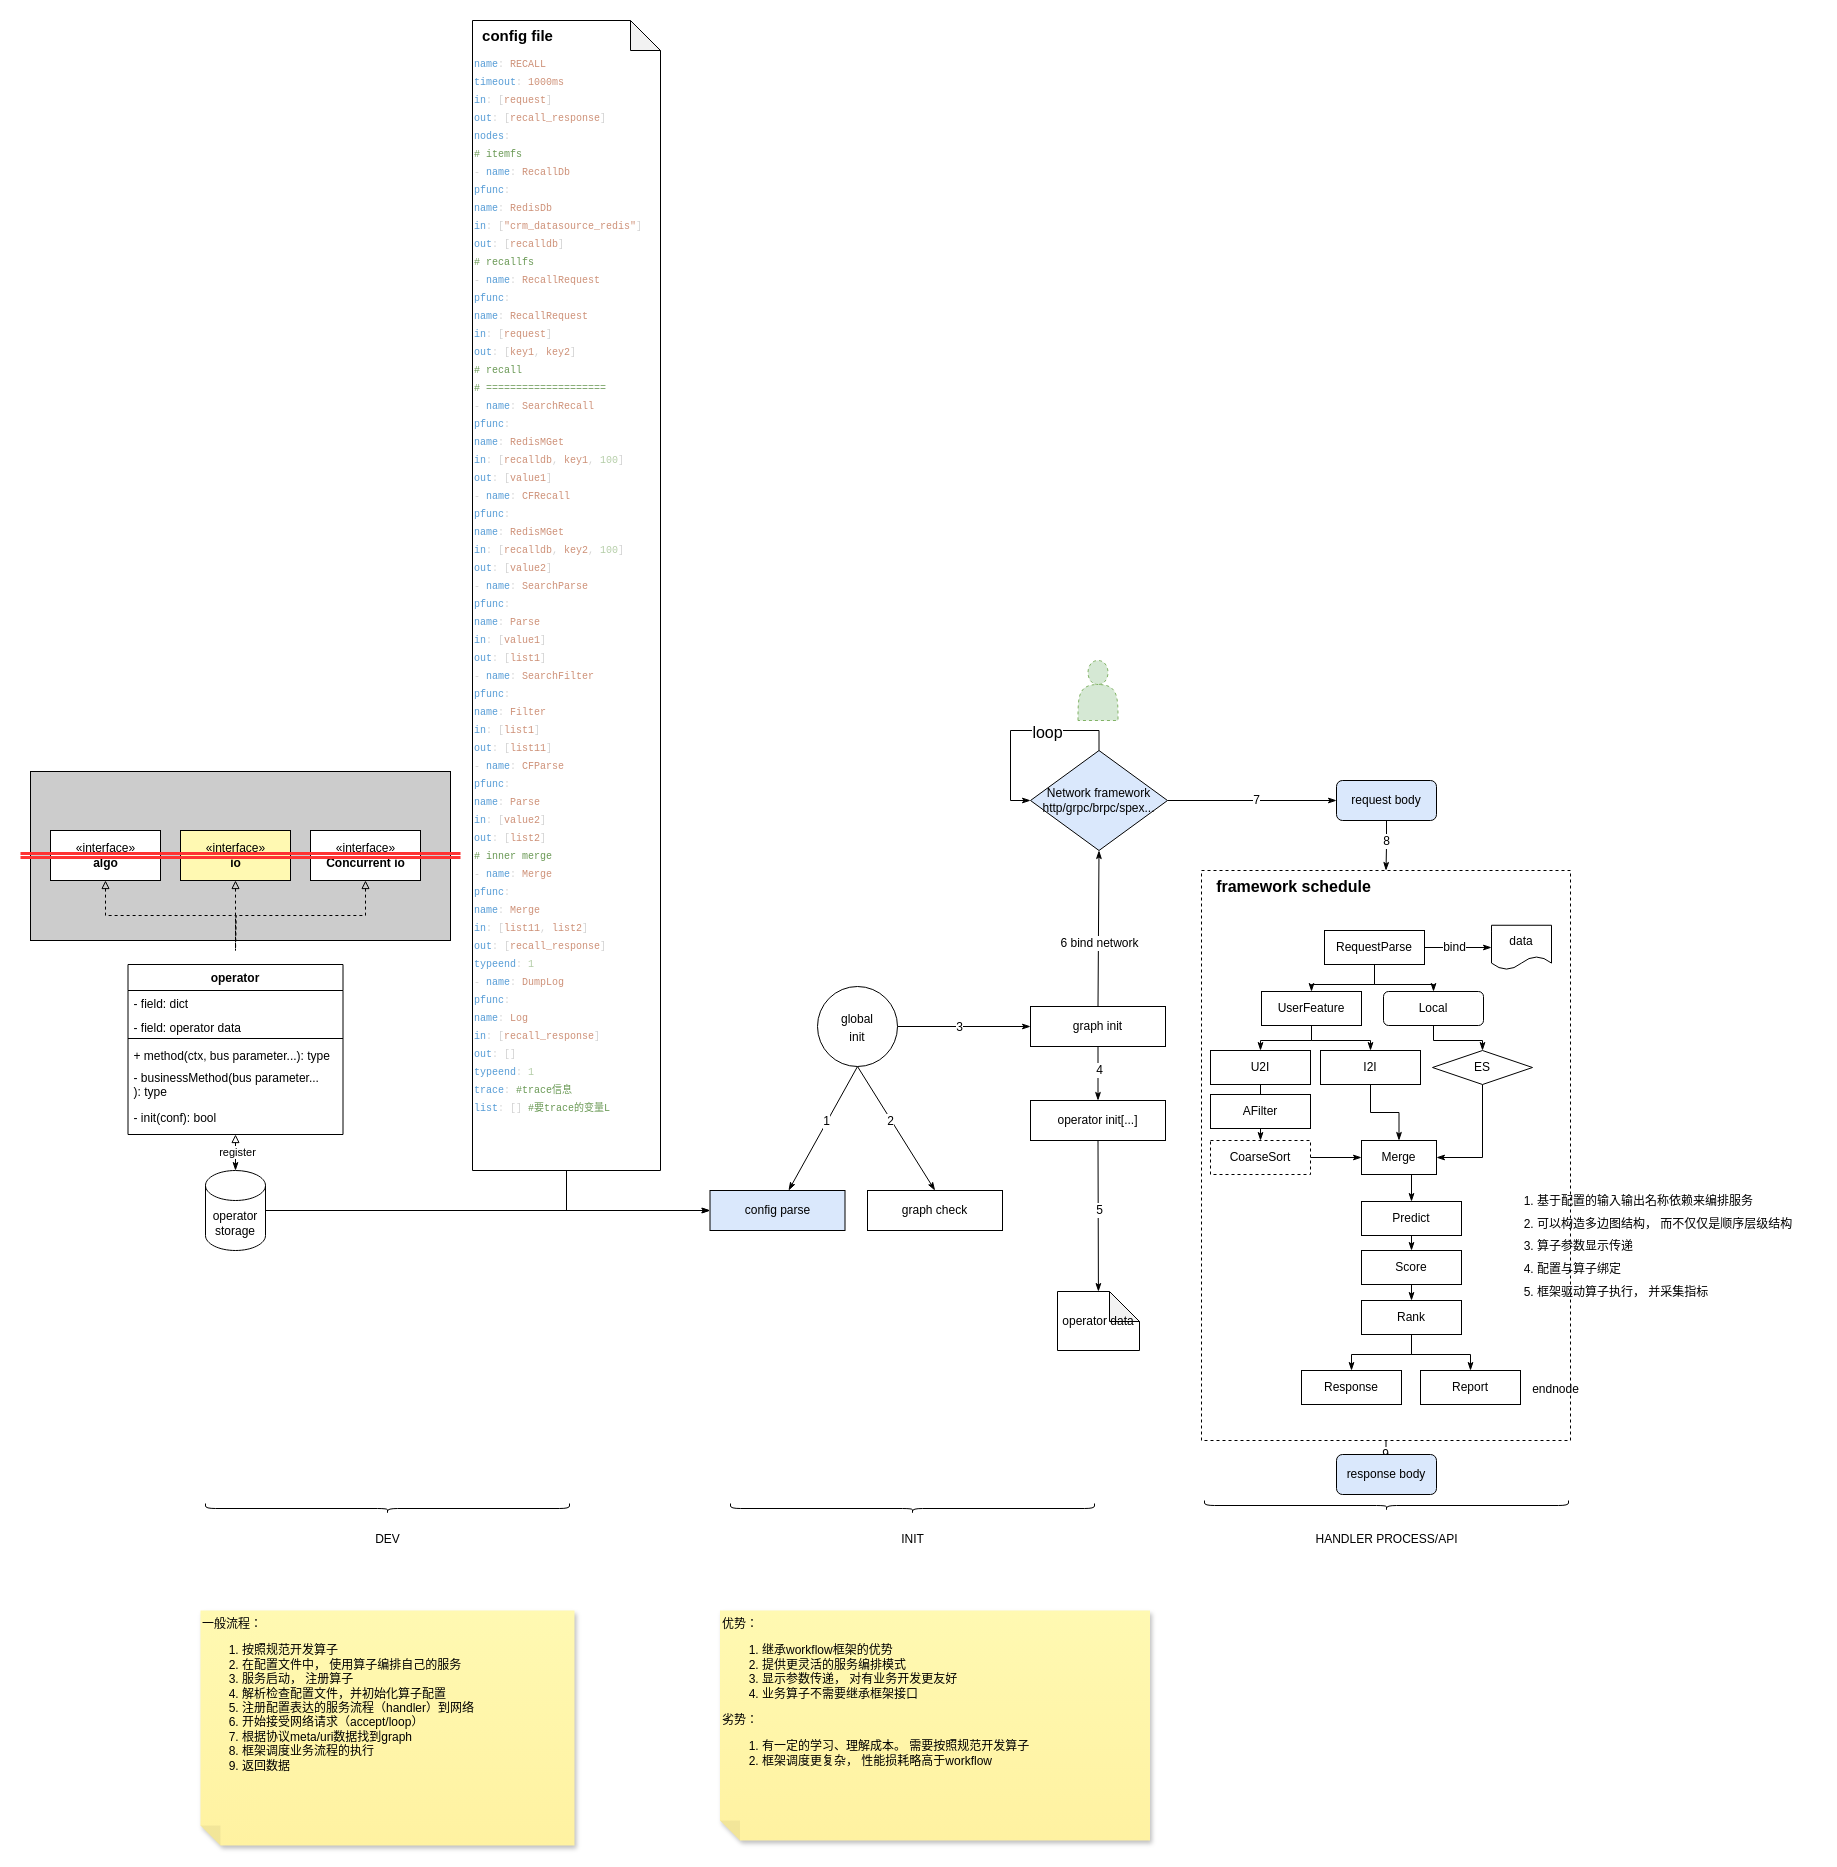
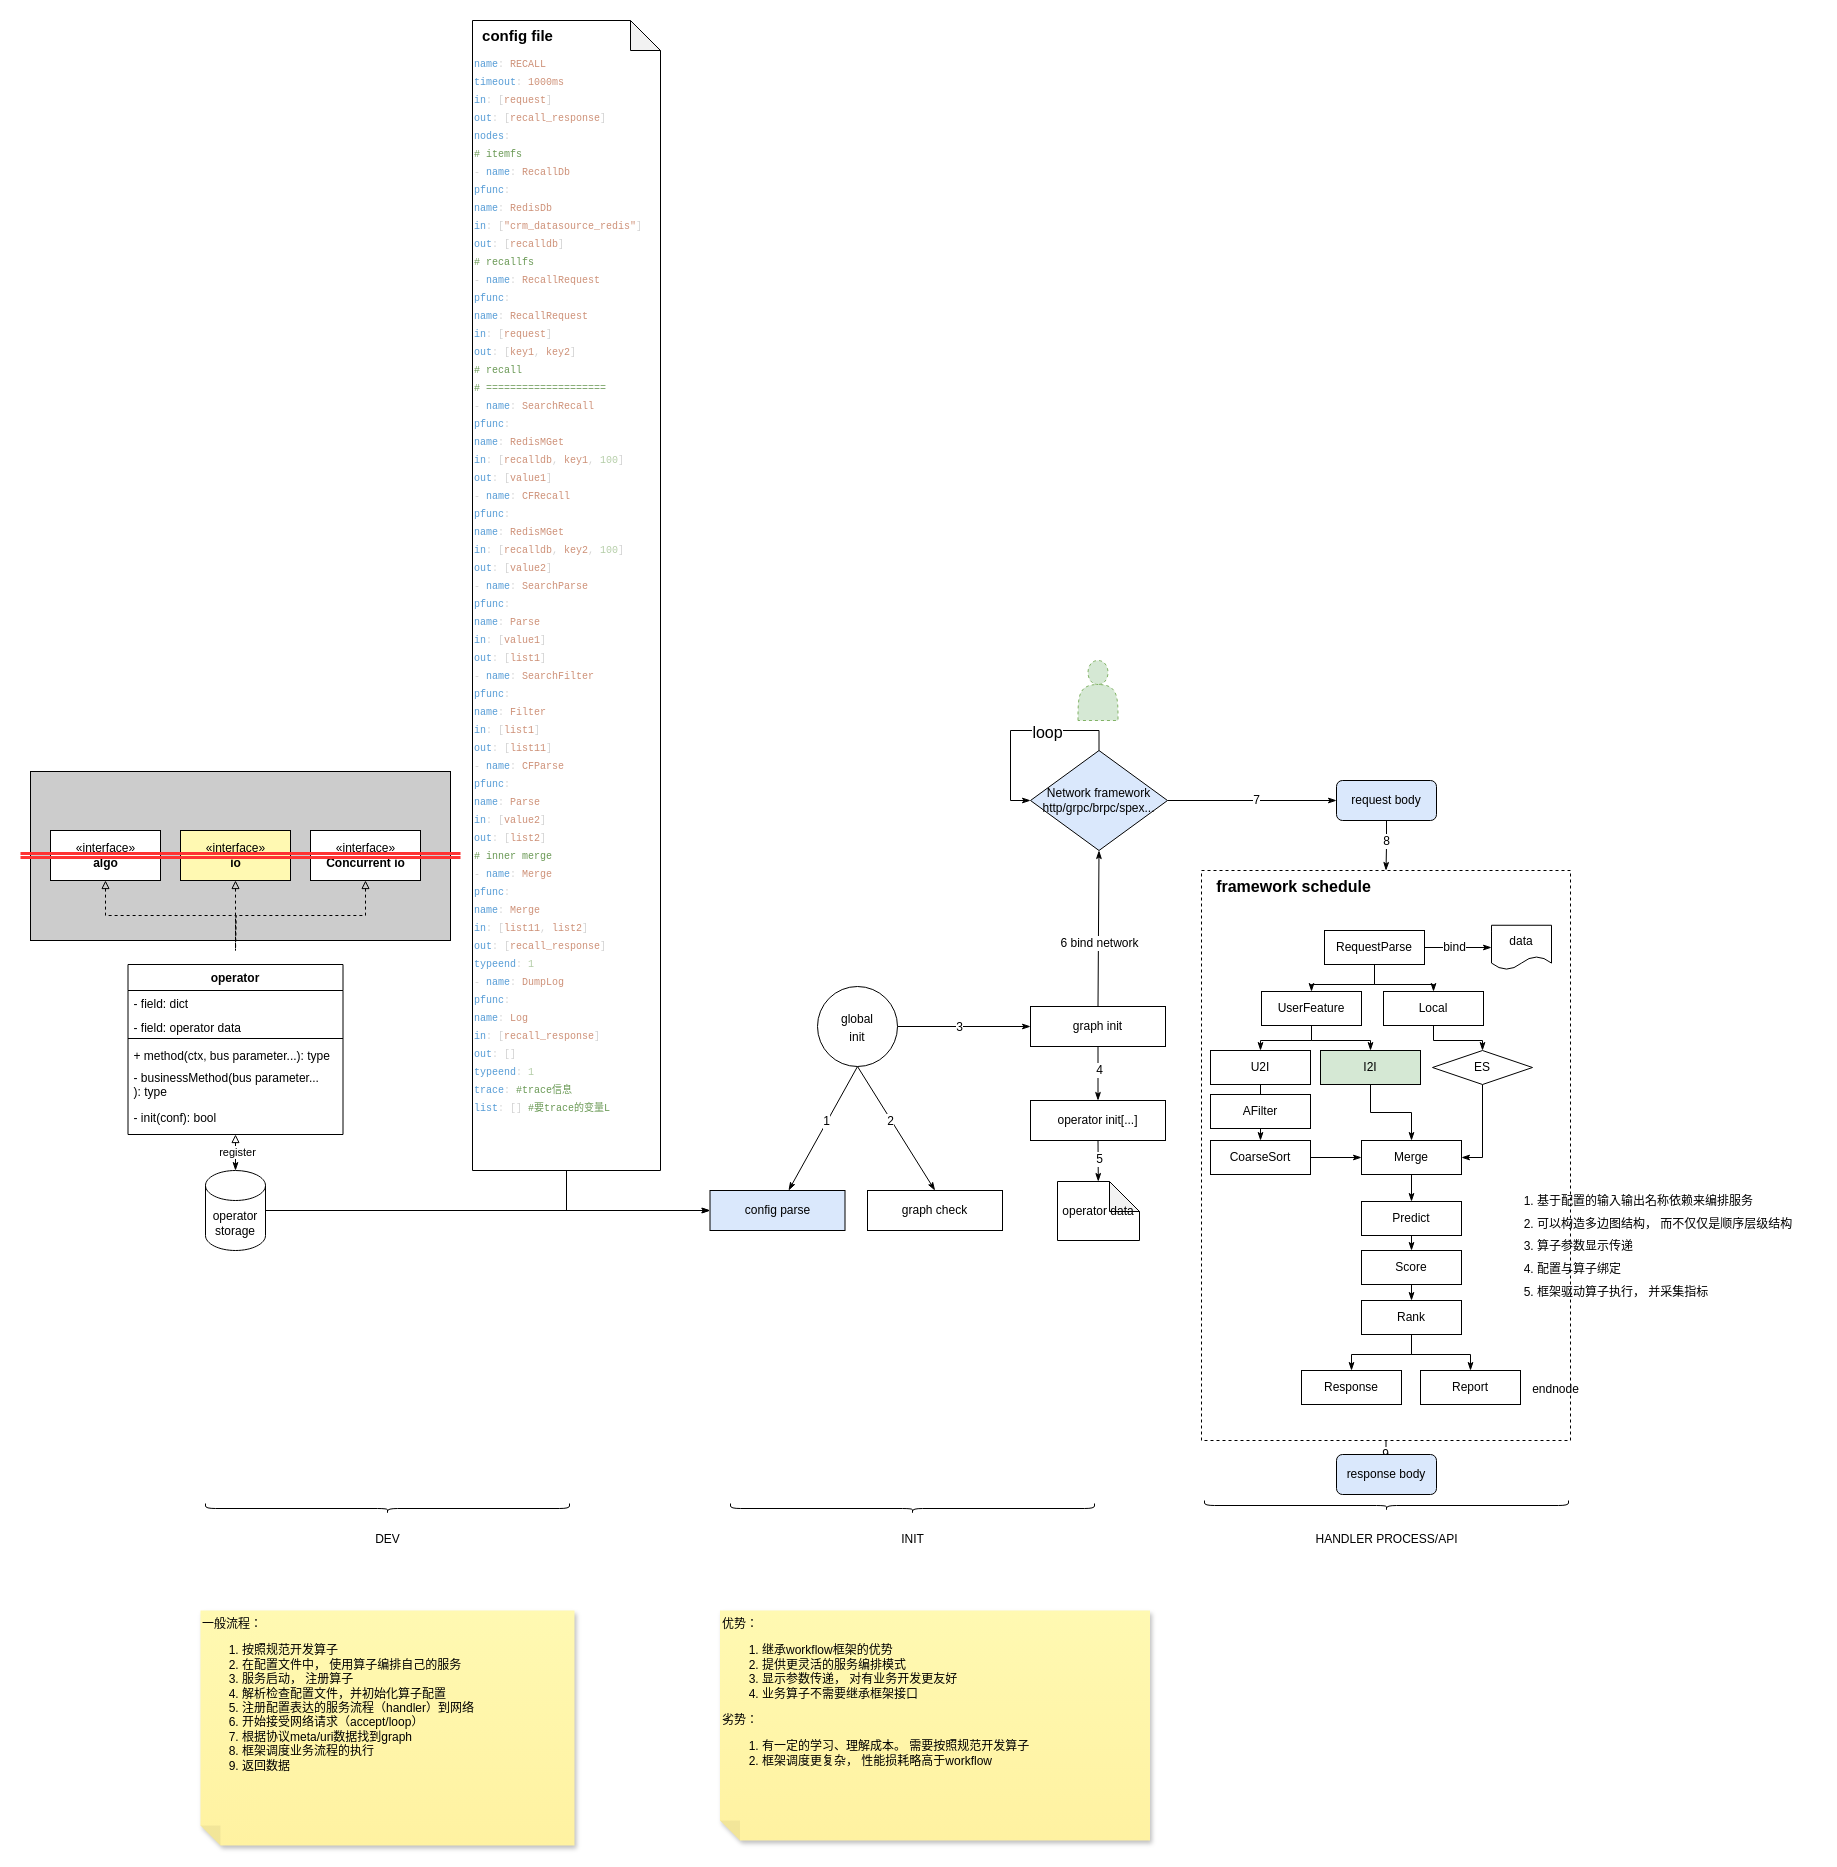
node "Local": shape rounded rectangle -> rectangle
node "I2I": fillcolor #ffffff -> #d5e8d4
node "CoarseSort": style dashed -> solid
node "Merge": size 75x34 -> 100x34
node "operator data": moved (1099, 1321) -> (1099, 1211)
